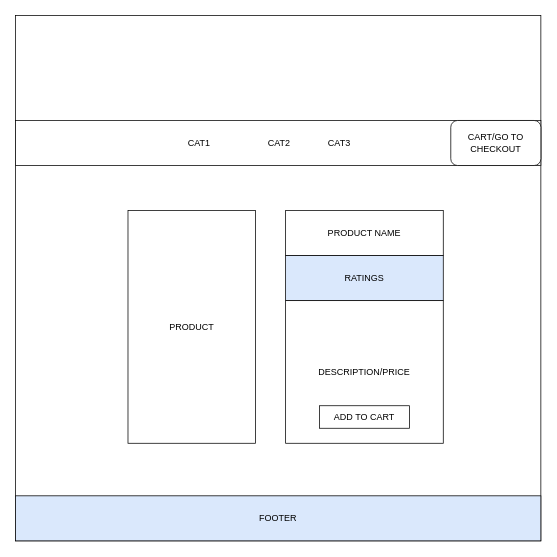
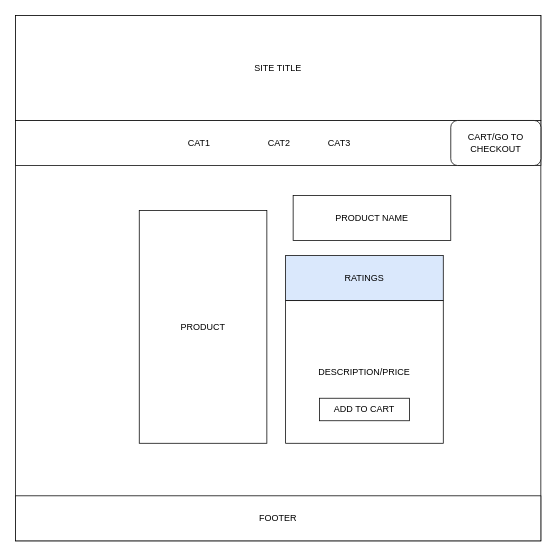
node "SITE TITLE": added
node "PRODUCT NAME": moved (364, 233) -> (372, 218)
node "PRODUCT": moved (192, 327) -> (203, 327)
node "ADD TO CART": moved (364, 417) -> (364, 409)
node "FOOTER": fillcolor #dae8fc -> #ffffff
